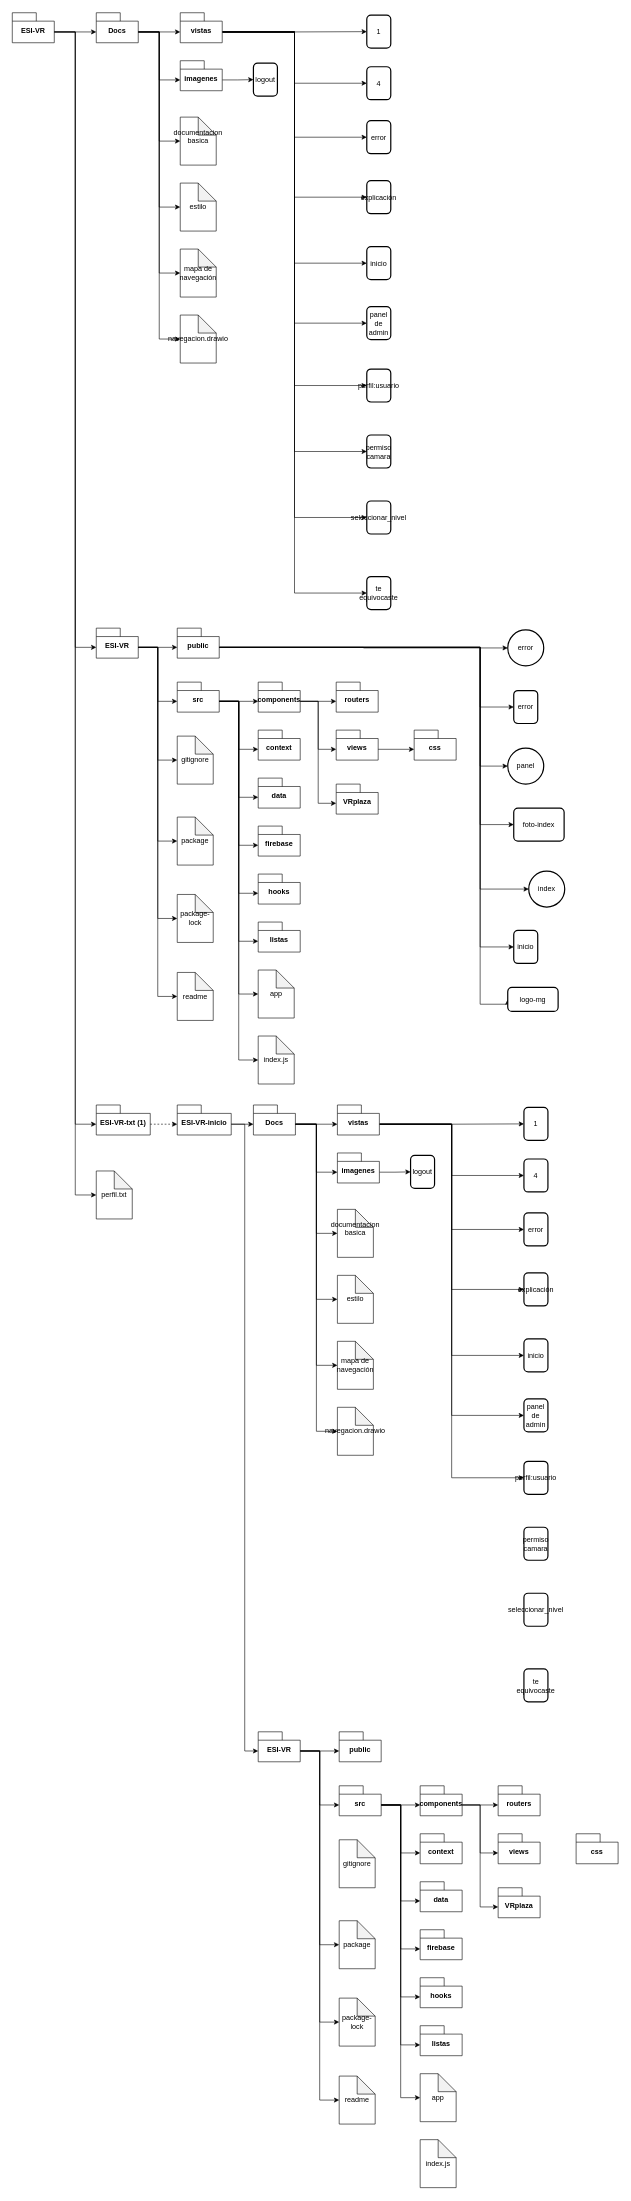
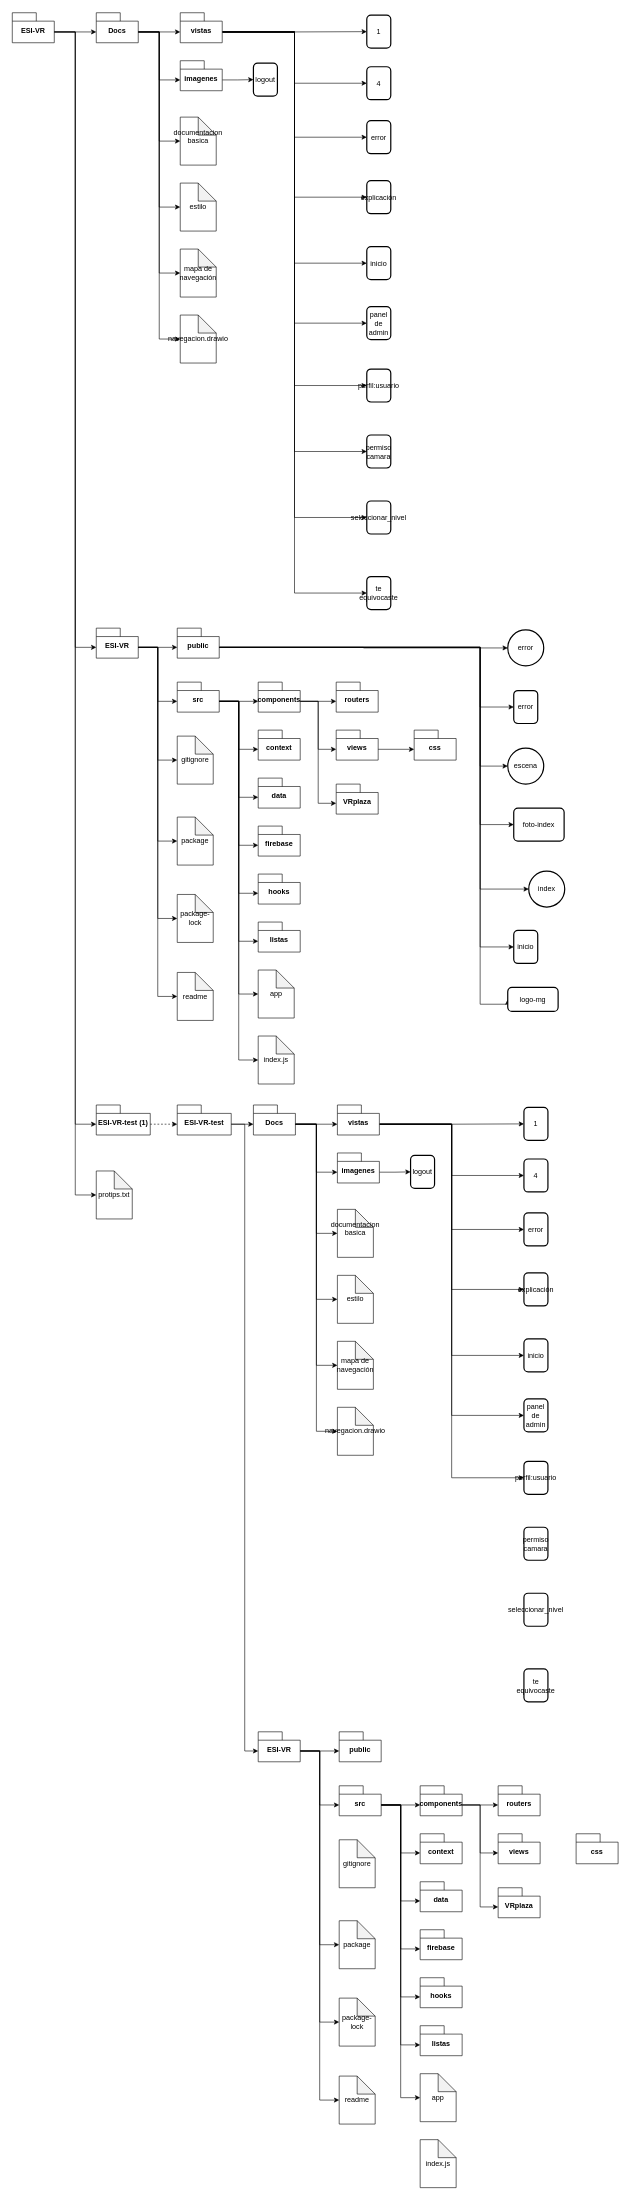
node "panel": label "panel" -> "escena"
node "ESI-VR-txt (1)": label "ESI-VR-txt (1)" -> "ESI-VR-test (1)"
node "ESI-VR-inicio": label "ESI-VR-inicio" -> "ESI-VR-test"
node "perfil.txt": label "perfil.txt" -> "protips.txt"
